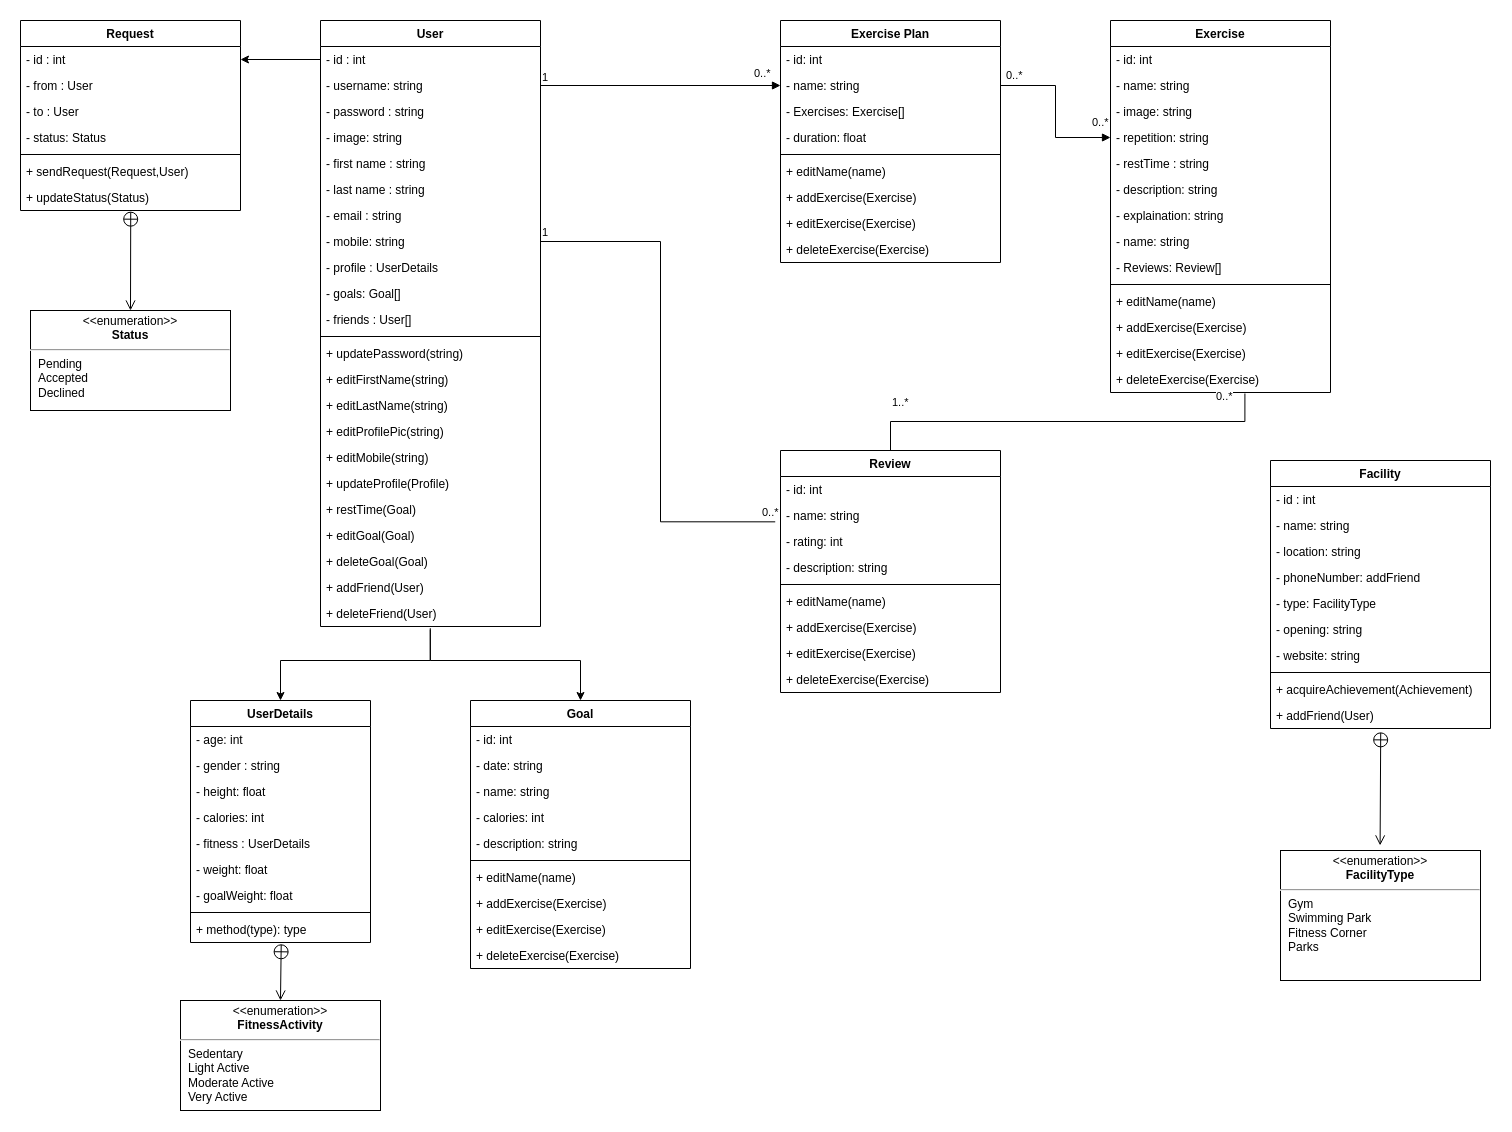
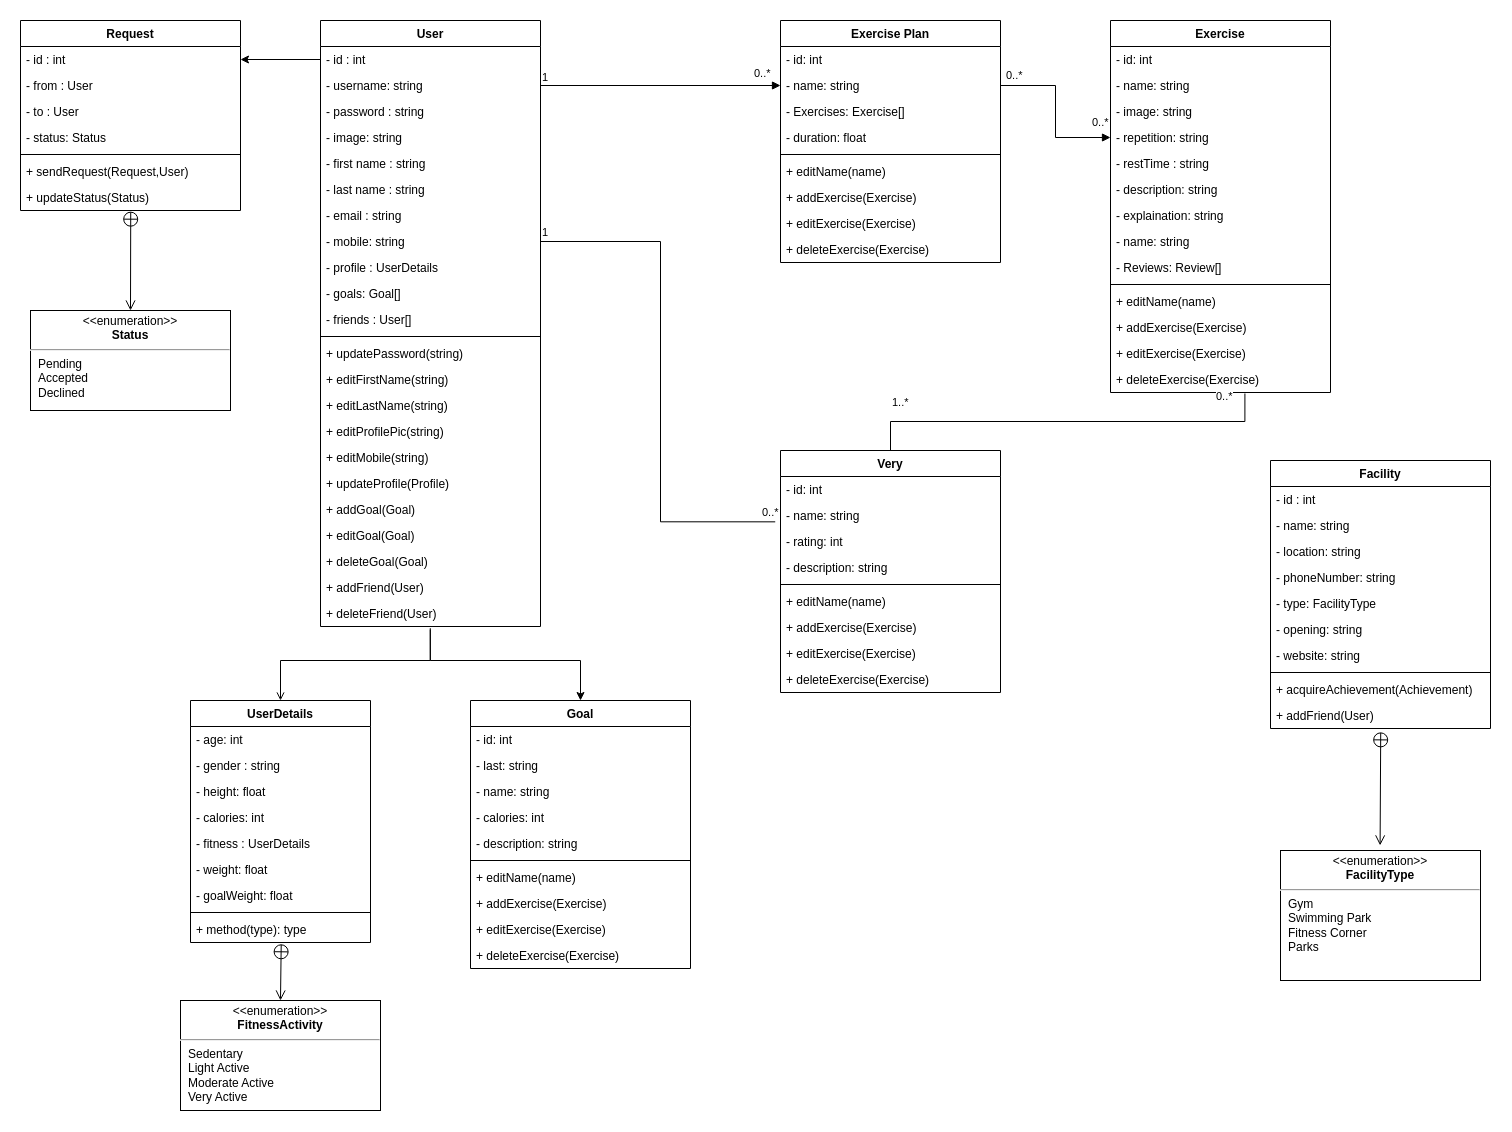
node "Review": label "Review" -> "Very"
node "+ restTime(Goal)": label "+ restTime(Goal)" -> "+ addGoal(Goal)"
node "- phoneNumber: addFriend": label "- phoneNumber: addFriend" -> "- phoneNumber: string"
edge "+ deleteFriend(User)" -> "UserDetails": arrowhead classic -> open
node "- date: string": label "- date: string" -> "- last: string"
